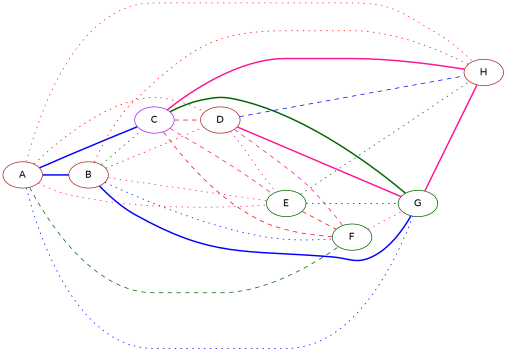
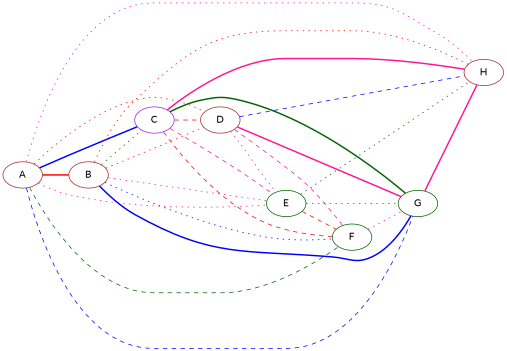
edge "A" -- "B": color blue -> red
edge "E" -- "G": color blue -> red
edge "A" -- "G": style dotted -> dashed
